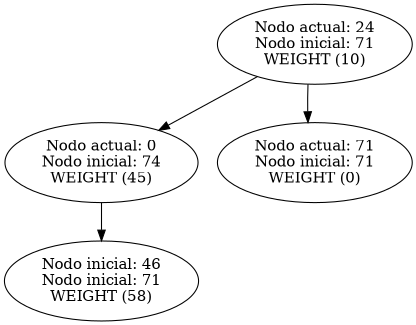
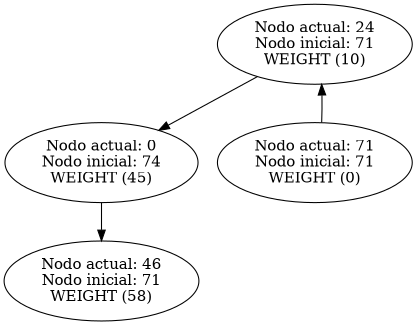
edge "Nodo actual: 24 Nodo inicial: 71 WEIGHT (10)" -> "Nodo actual: 71 Nodo inicial: 71 WEIGHT (0)": reversed
node "Nodo inicial: 46 Nodo inicial: 71 WEIGHT (58)": label "Nodo inicial: 46 Nodo inicial: 71 WEIGHT (58)" -> "Nodo actual: 46 Nodo inicial: 71 WEIGHT (58)"
